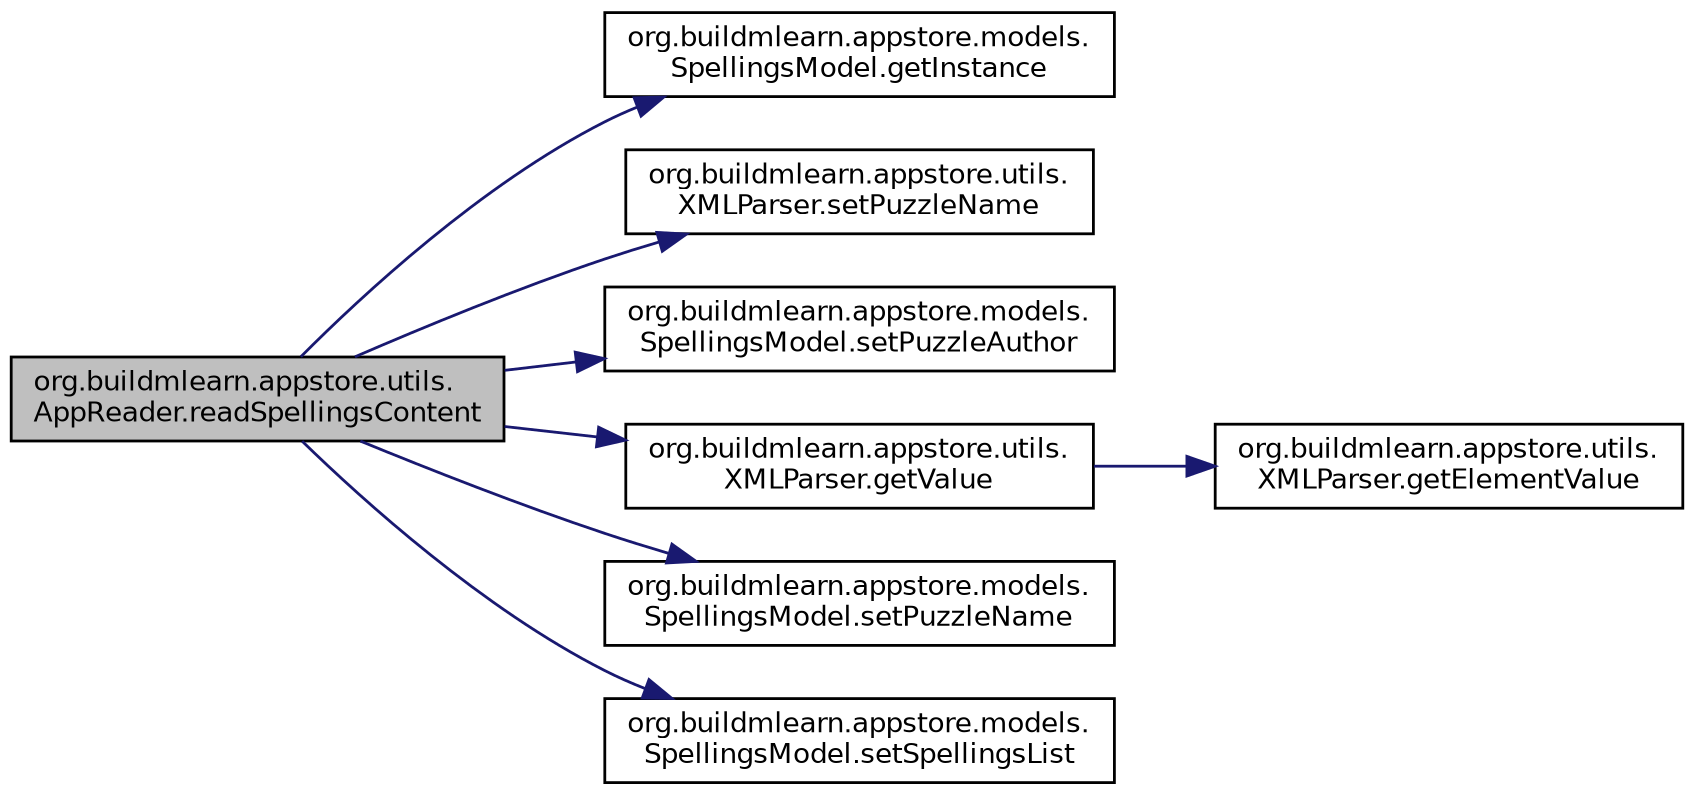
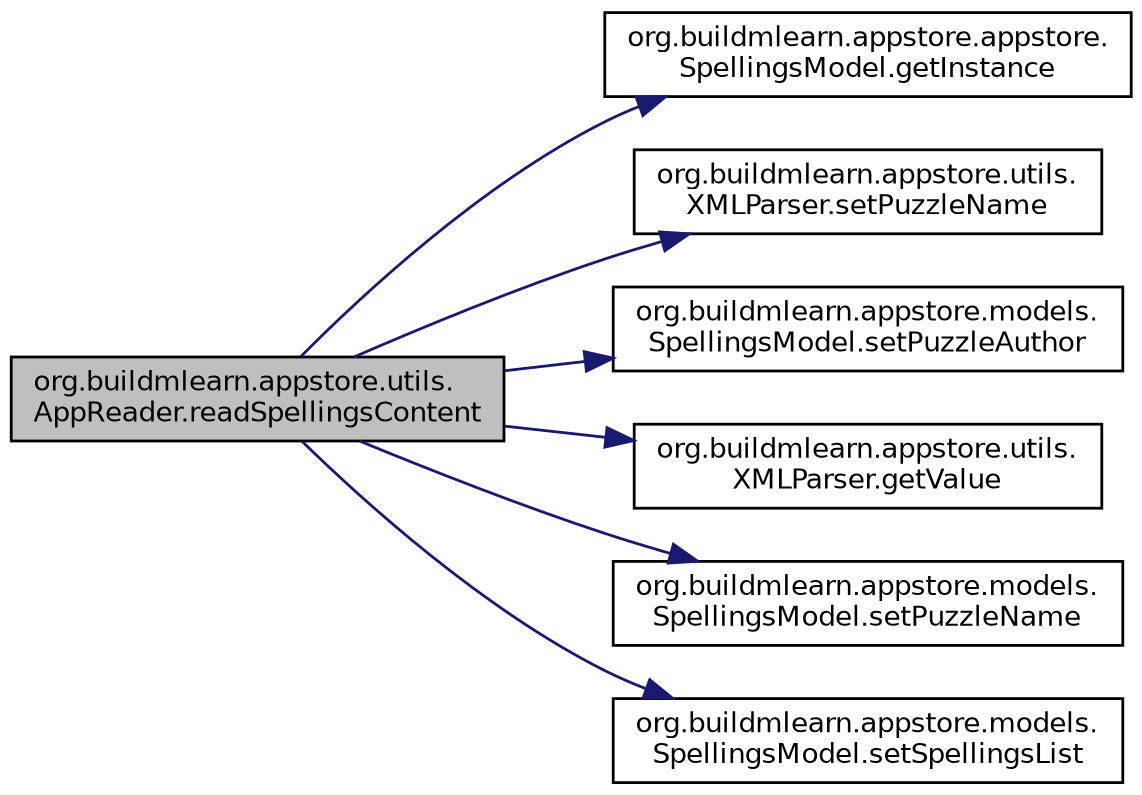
node "org.buildmlearn.appstore.models. SpellingsModel.getInstance": label "org.buildmlearn.appstore.models. SpellingsModel.getInstance" -> "org.buildmlearn.appstore.appstore. SpellingsModel.getInstance"
node "org.buildmlearn.appstore.utils. XMLParser.getElementValue": removed
